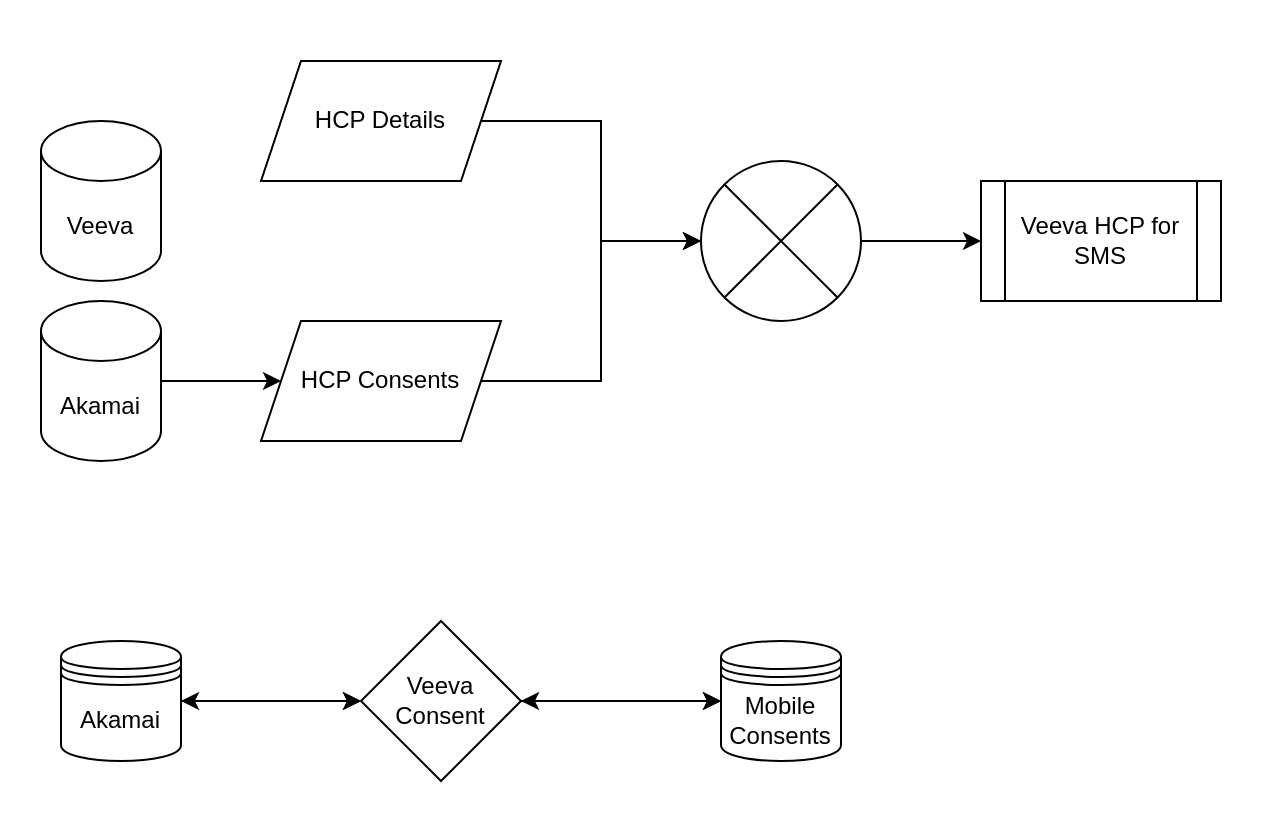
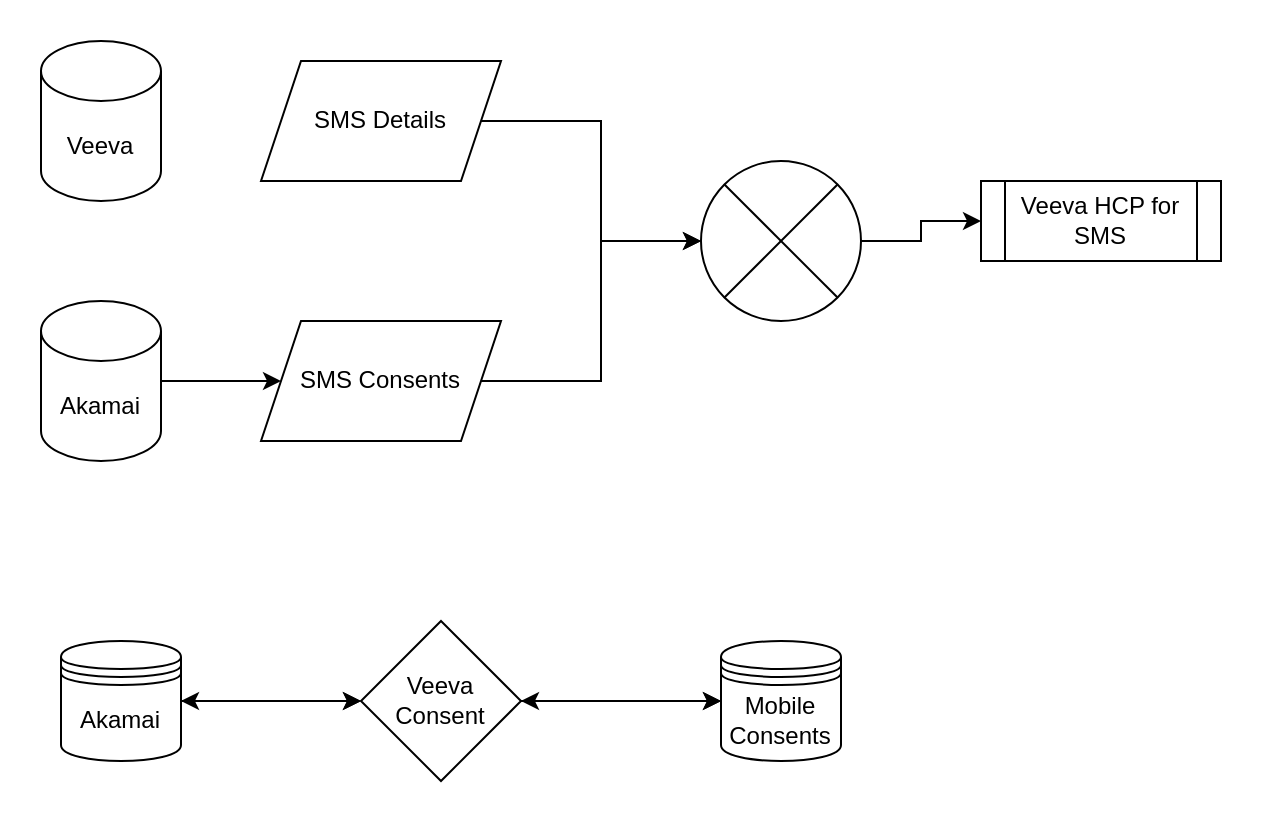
node "HCP Details": label "HCP Details" -> "SMS Details"
node "Veeva": moved (101, 201) -> (101, 121)
node "Veeva HCP for SMS": size 240x120 -> 240x80
node "HCP Consents": label "HCP Consents" -> "SMS Consents"
